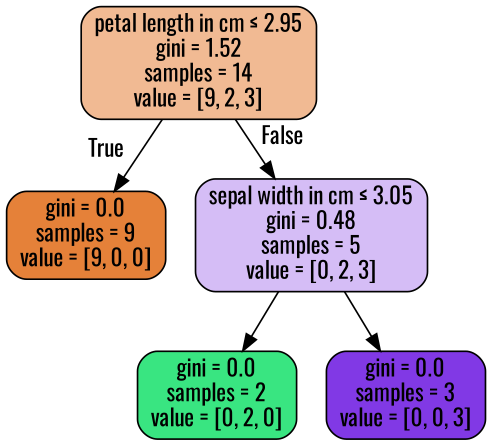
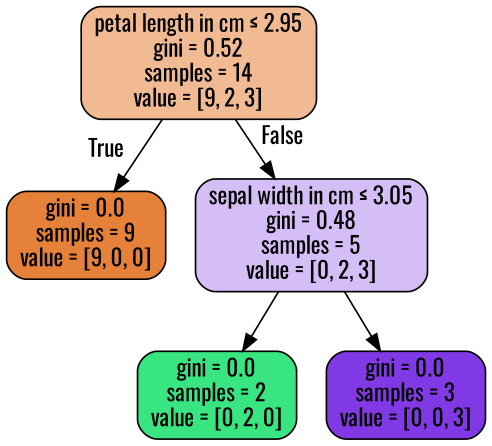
node "petal length in cm ≤ 2.95": text "gini = 1.52" -> "gini = 0.52"
